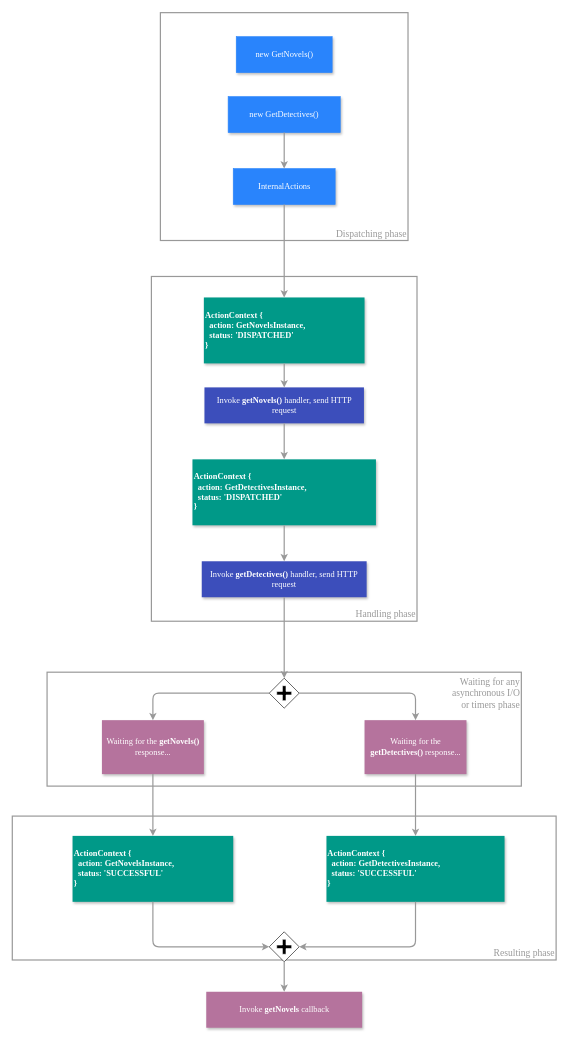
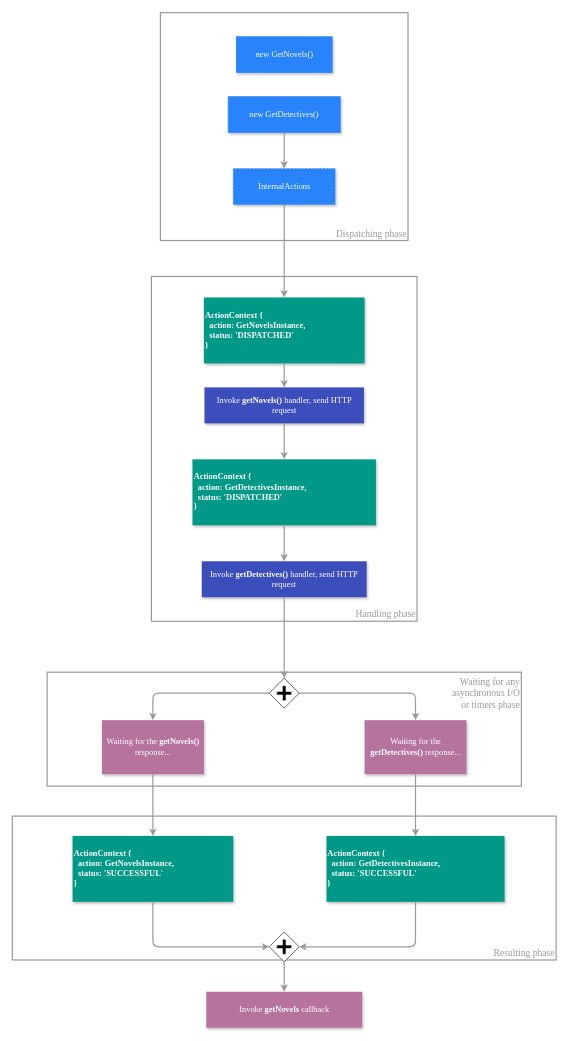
node "InternalActions": style solid -> dashed
